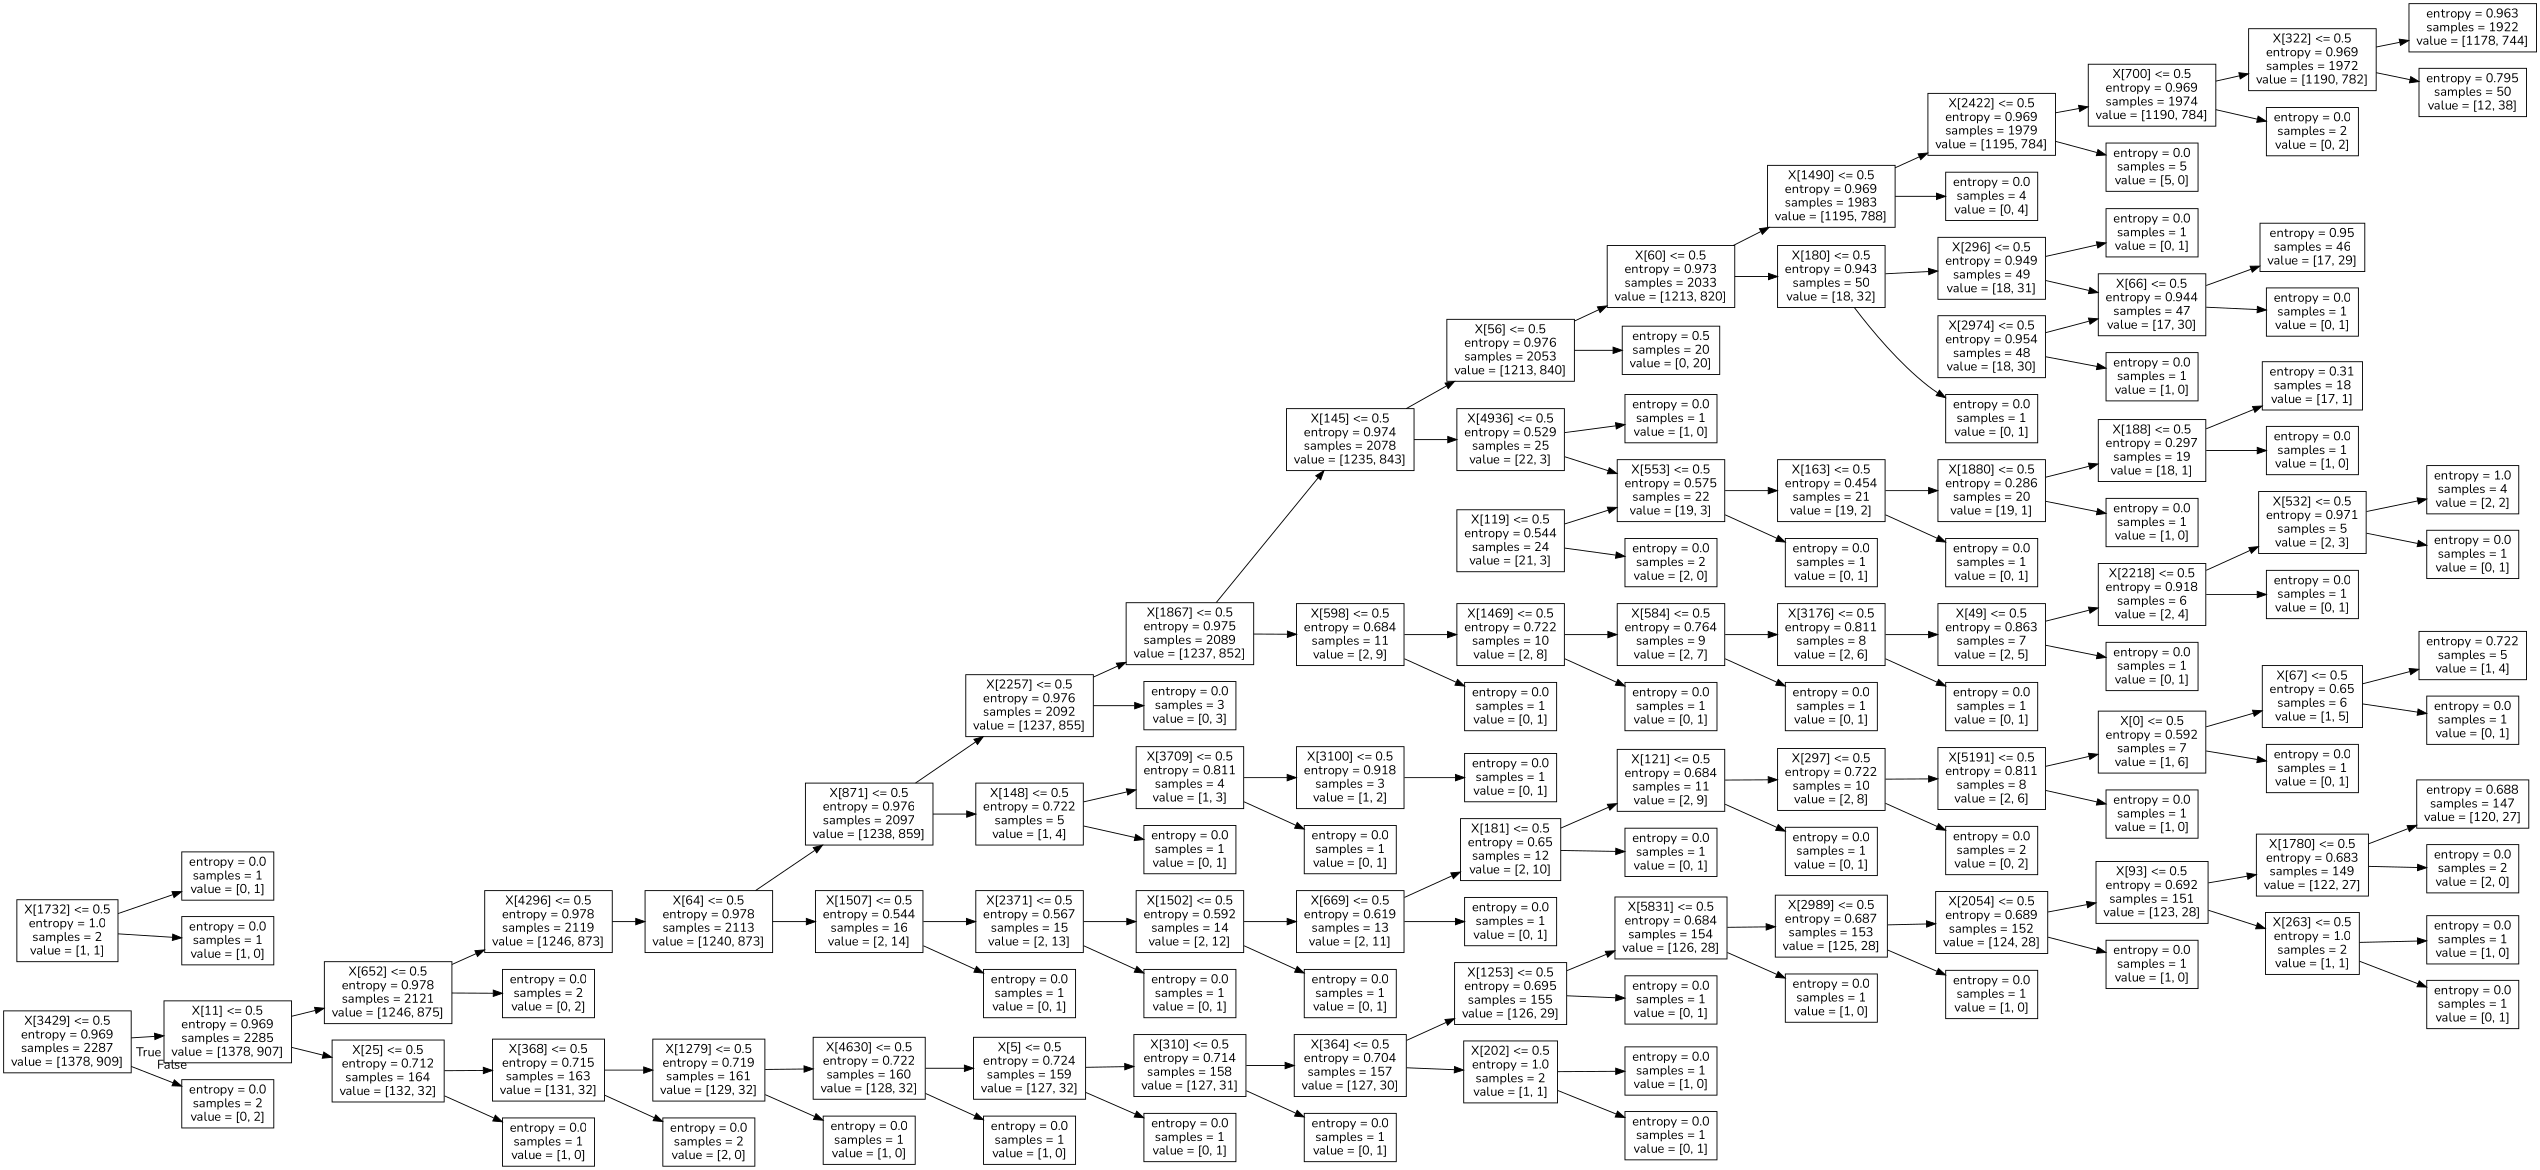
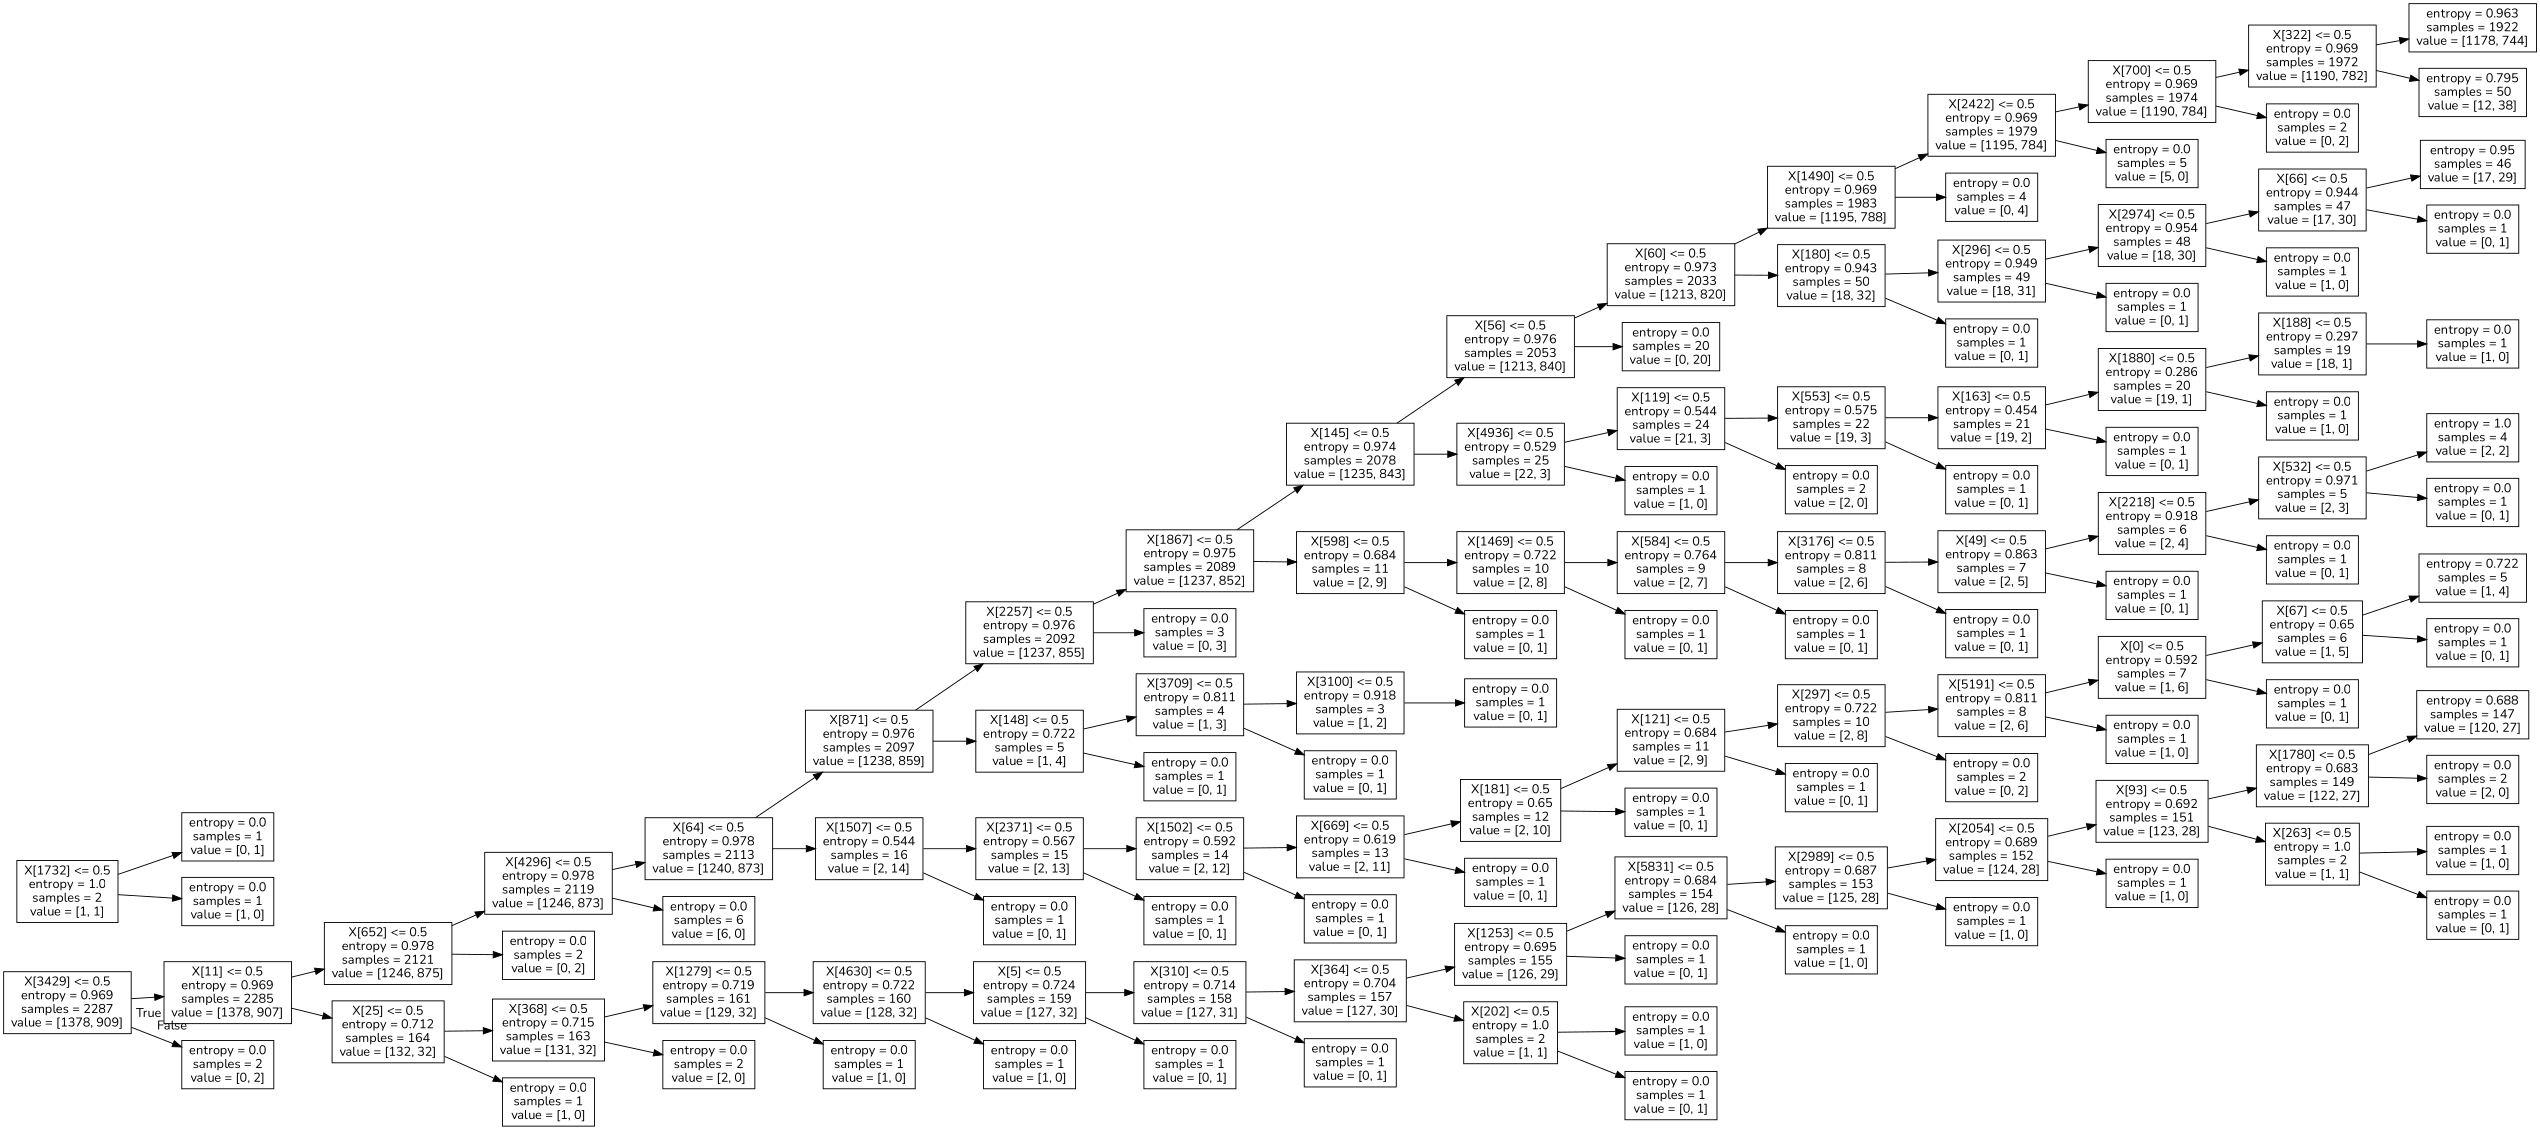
edge "X[296] <= 0.5 entropy = 0.949 samples = 49 value = [18, 31]" -> "X[66] <= 0.5 entropy = 0.944 samples = 47 value = [17, 30]": now "X[296] <= 0.5 entropy = 0.949 samples = 49 value = [18, 31]" -> "X[2974] <= 0.5 entropy = 0.954 samples = 48 value = [18, 30]"
node "entropy = 0.5 samples = 20 value = [0, 20]": label "entropy = 0.5 samples = 20 value = [0, 20]" -> "entropy = 0.0 samples = 20 value = [0, 20]"
node "entropy = 0.31 samples = 18 value = [17, 1]": removed
edge "X[4936] <= 0.5 entropy = 0.529 samples = 25 value = [22, 3]" -> "X[553] <= 0.5 entropy = 0.575 samples = 22 value = [19, 3]": now "X[4936] <= 0.5 entropy = 0.529 samples = 25 value = [22, 3]" -> "X[119] <= 0.5 entropy = 0.544 samples = 24 value = [21, 3]"
node "entropy = 0.0 samples = 6 value = [6, 0]": added
